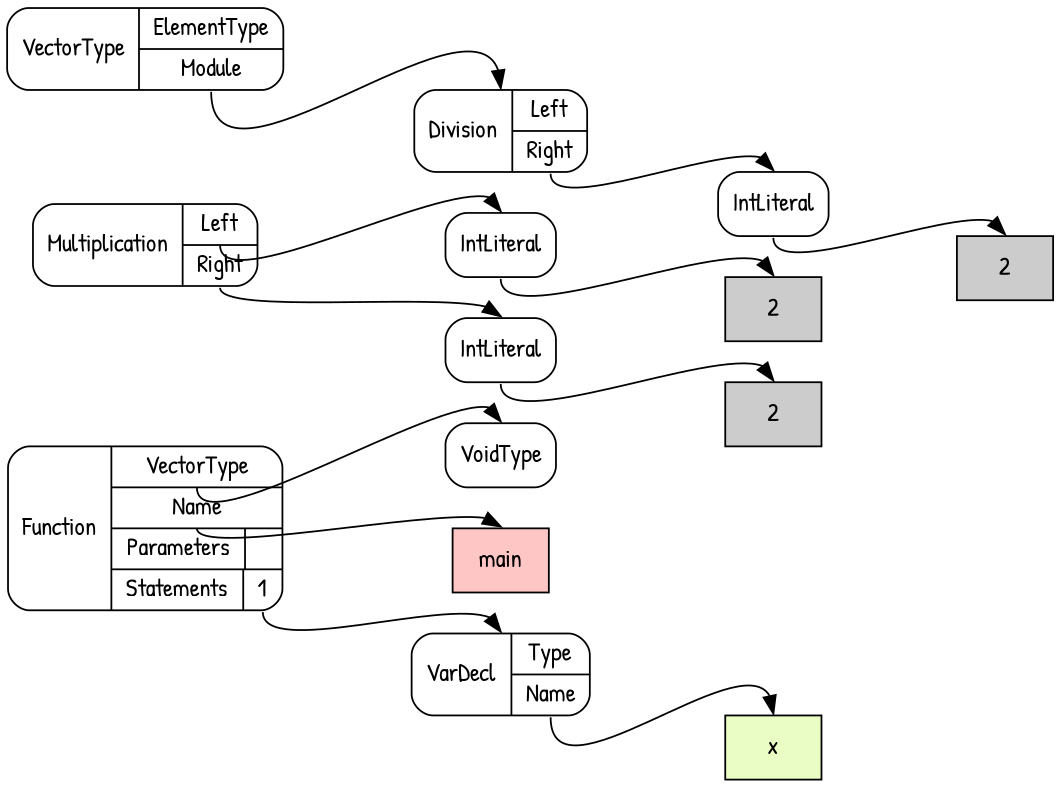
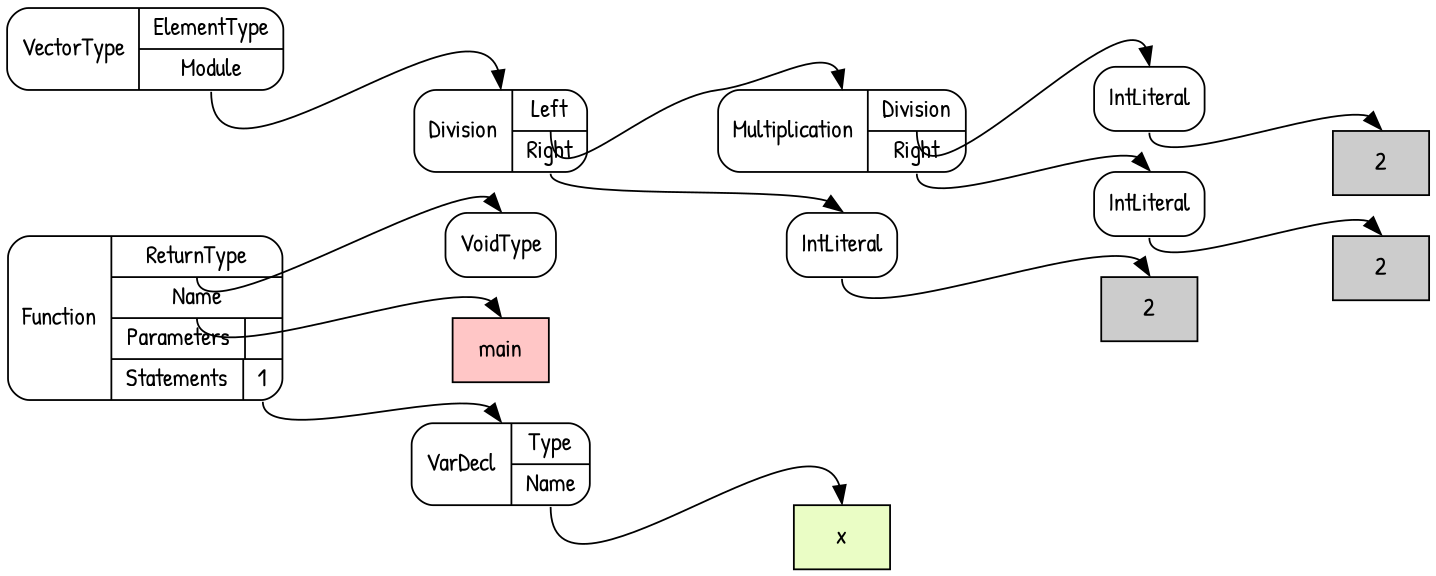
edge "Division" -> "Multiplication": added
node "Multiplication": text "Left" -> "Division"
node "Function": text "VectorType" -> "ReturnType"
